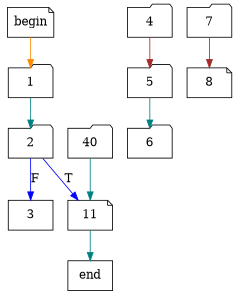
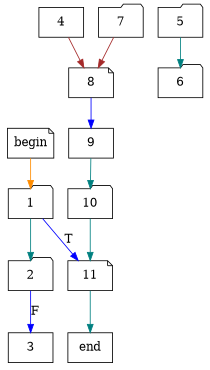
node "4": shape folder -> box
edge "4" -> "5": now "4" -> "8"
node "40": label "40" -> "10"
node "9": added
edge "2" -> "11": now "1" -> "11"
